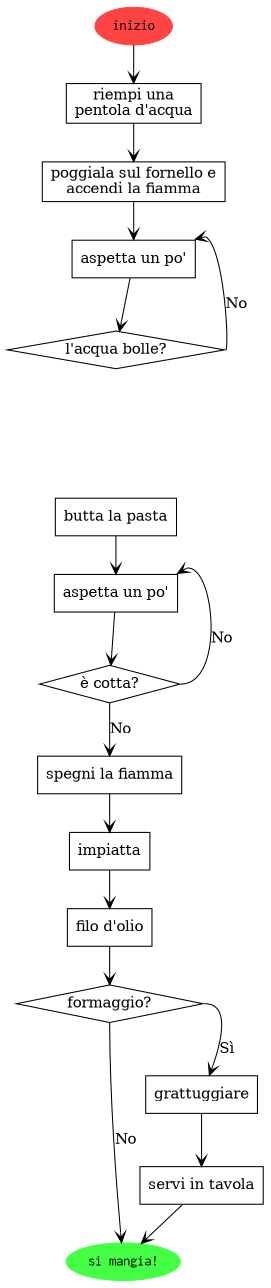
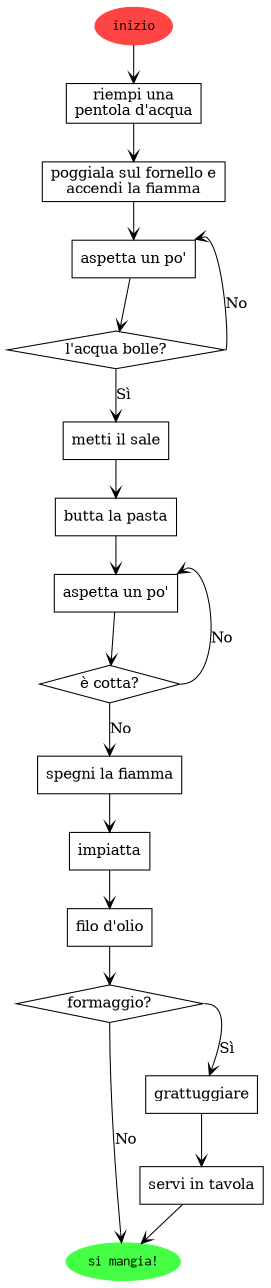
node "metti il sale": added
